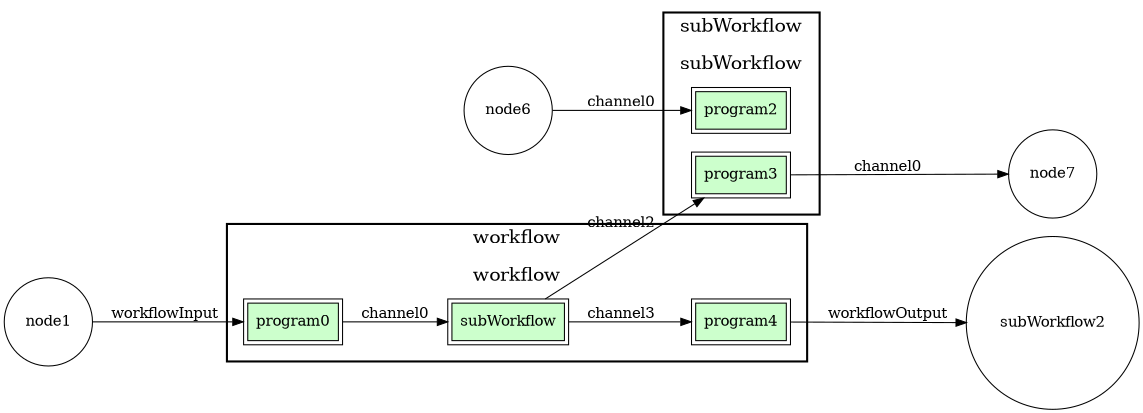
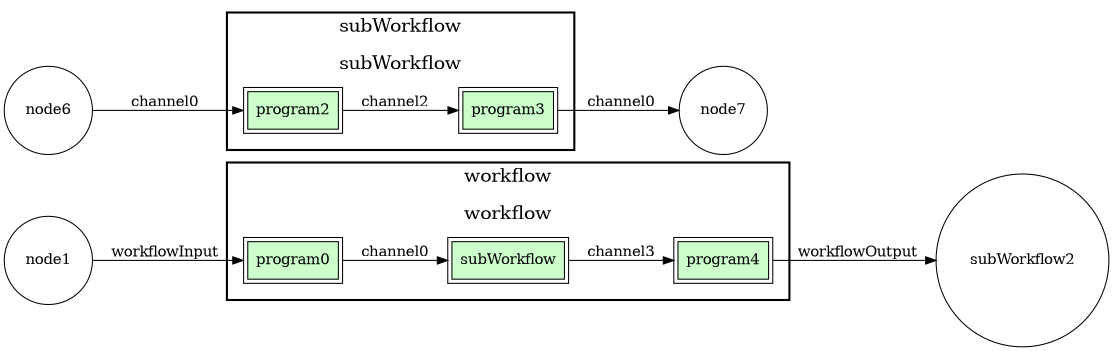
edge "subWorkflow" -> "program3": now "program2" -> "program3"
